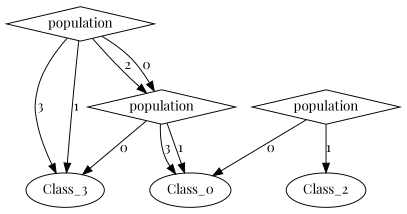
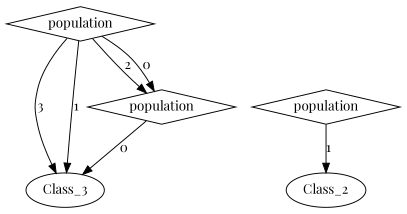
node "Class_0": removed
